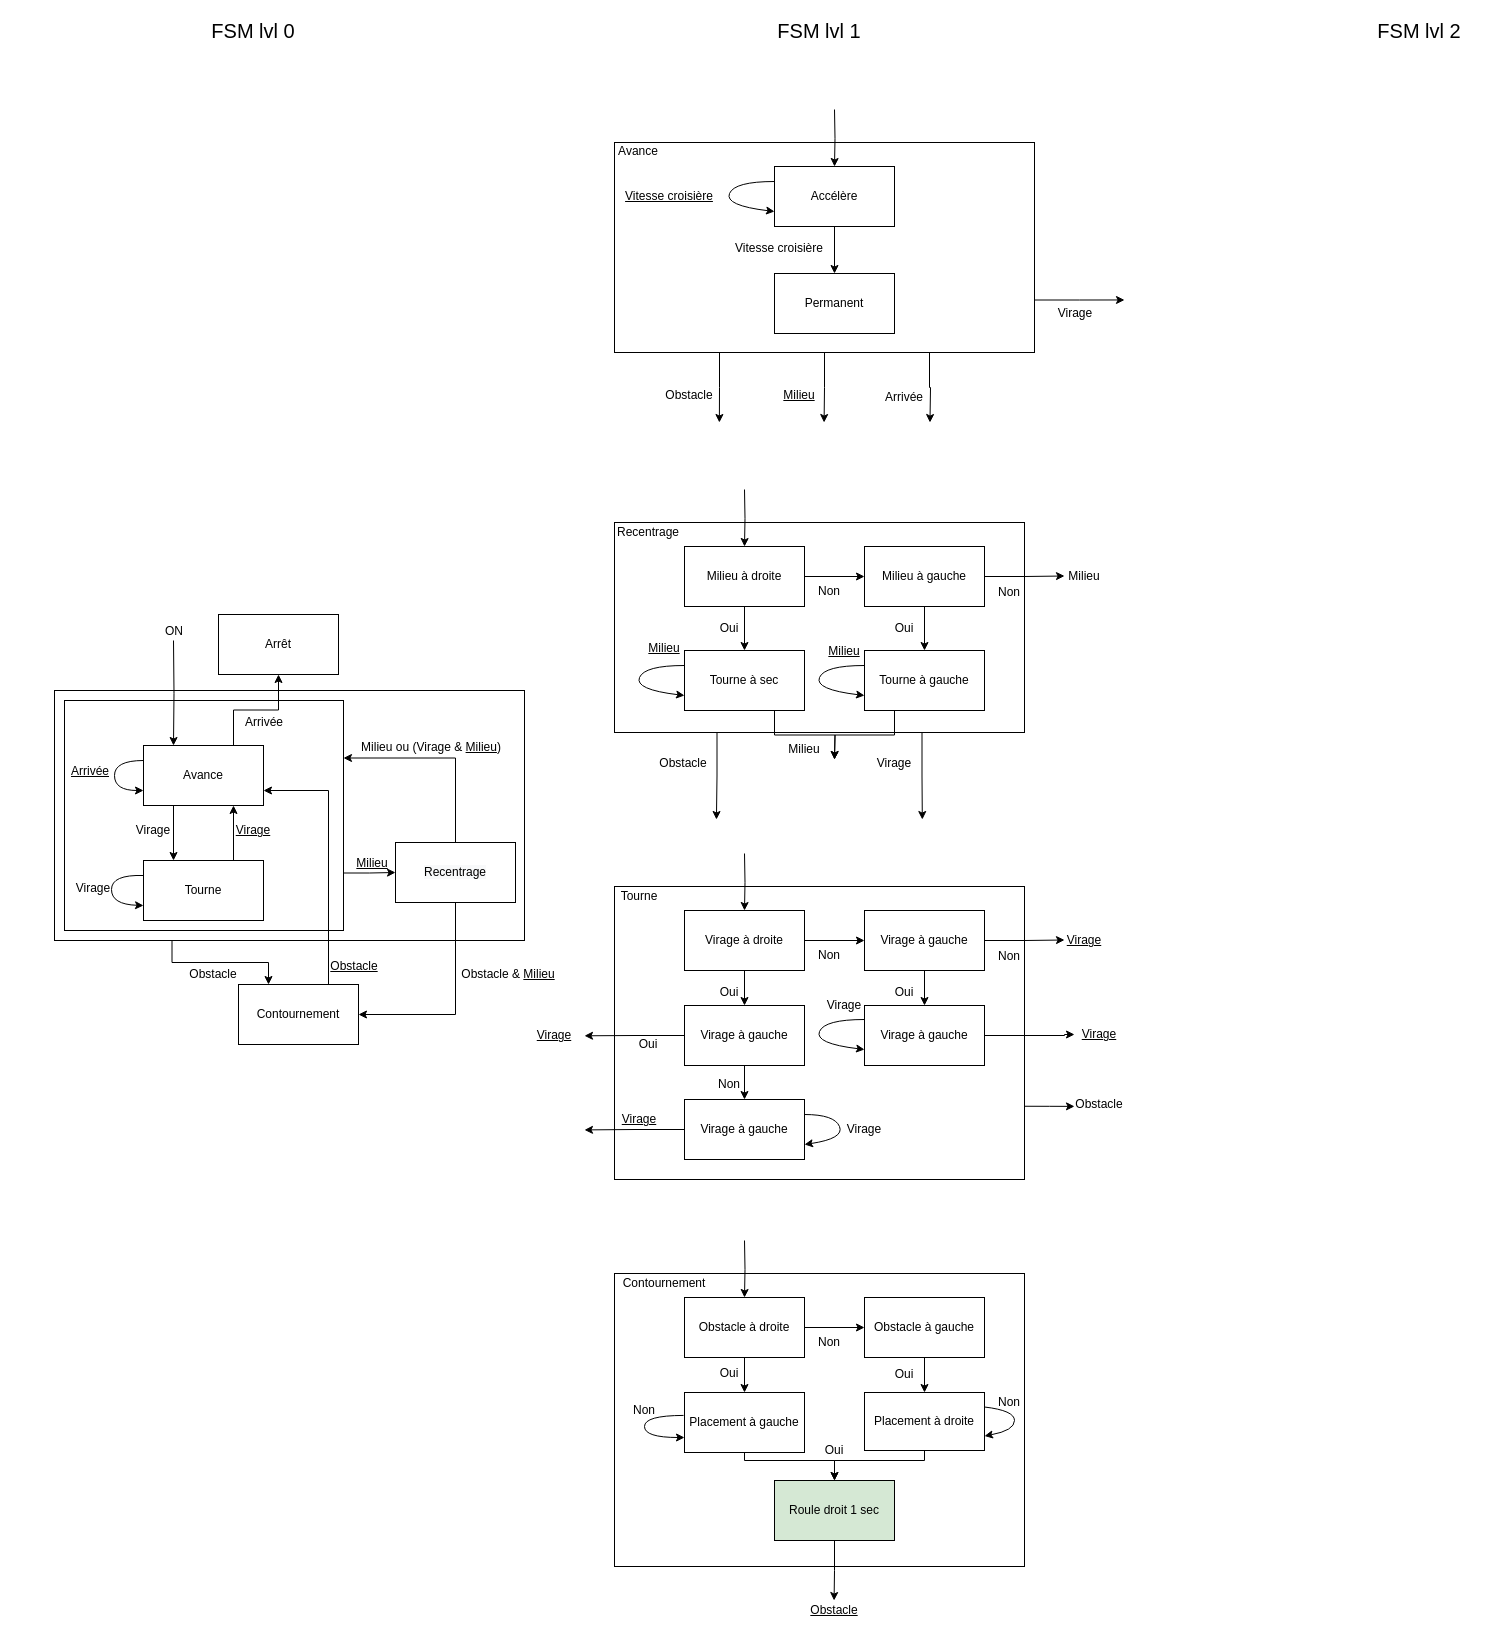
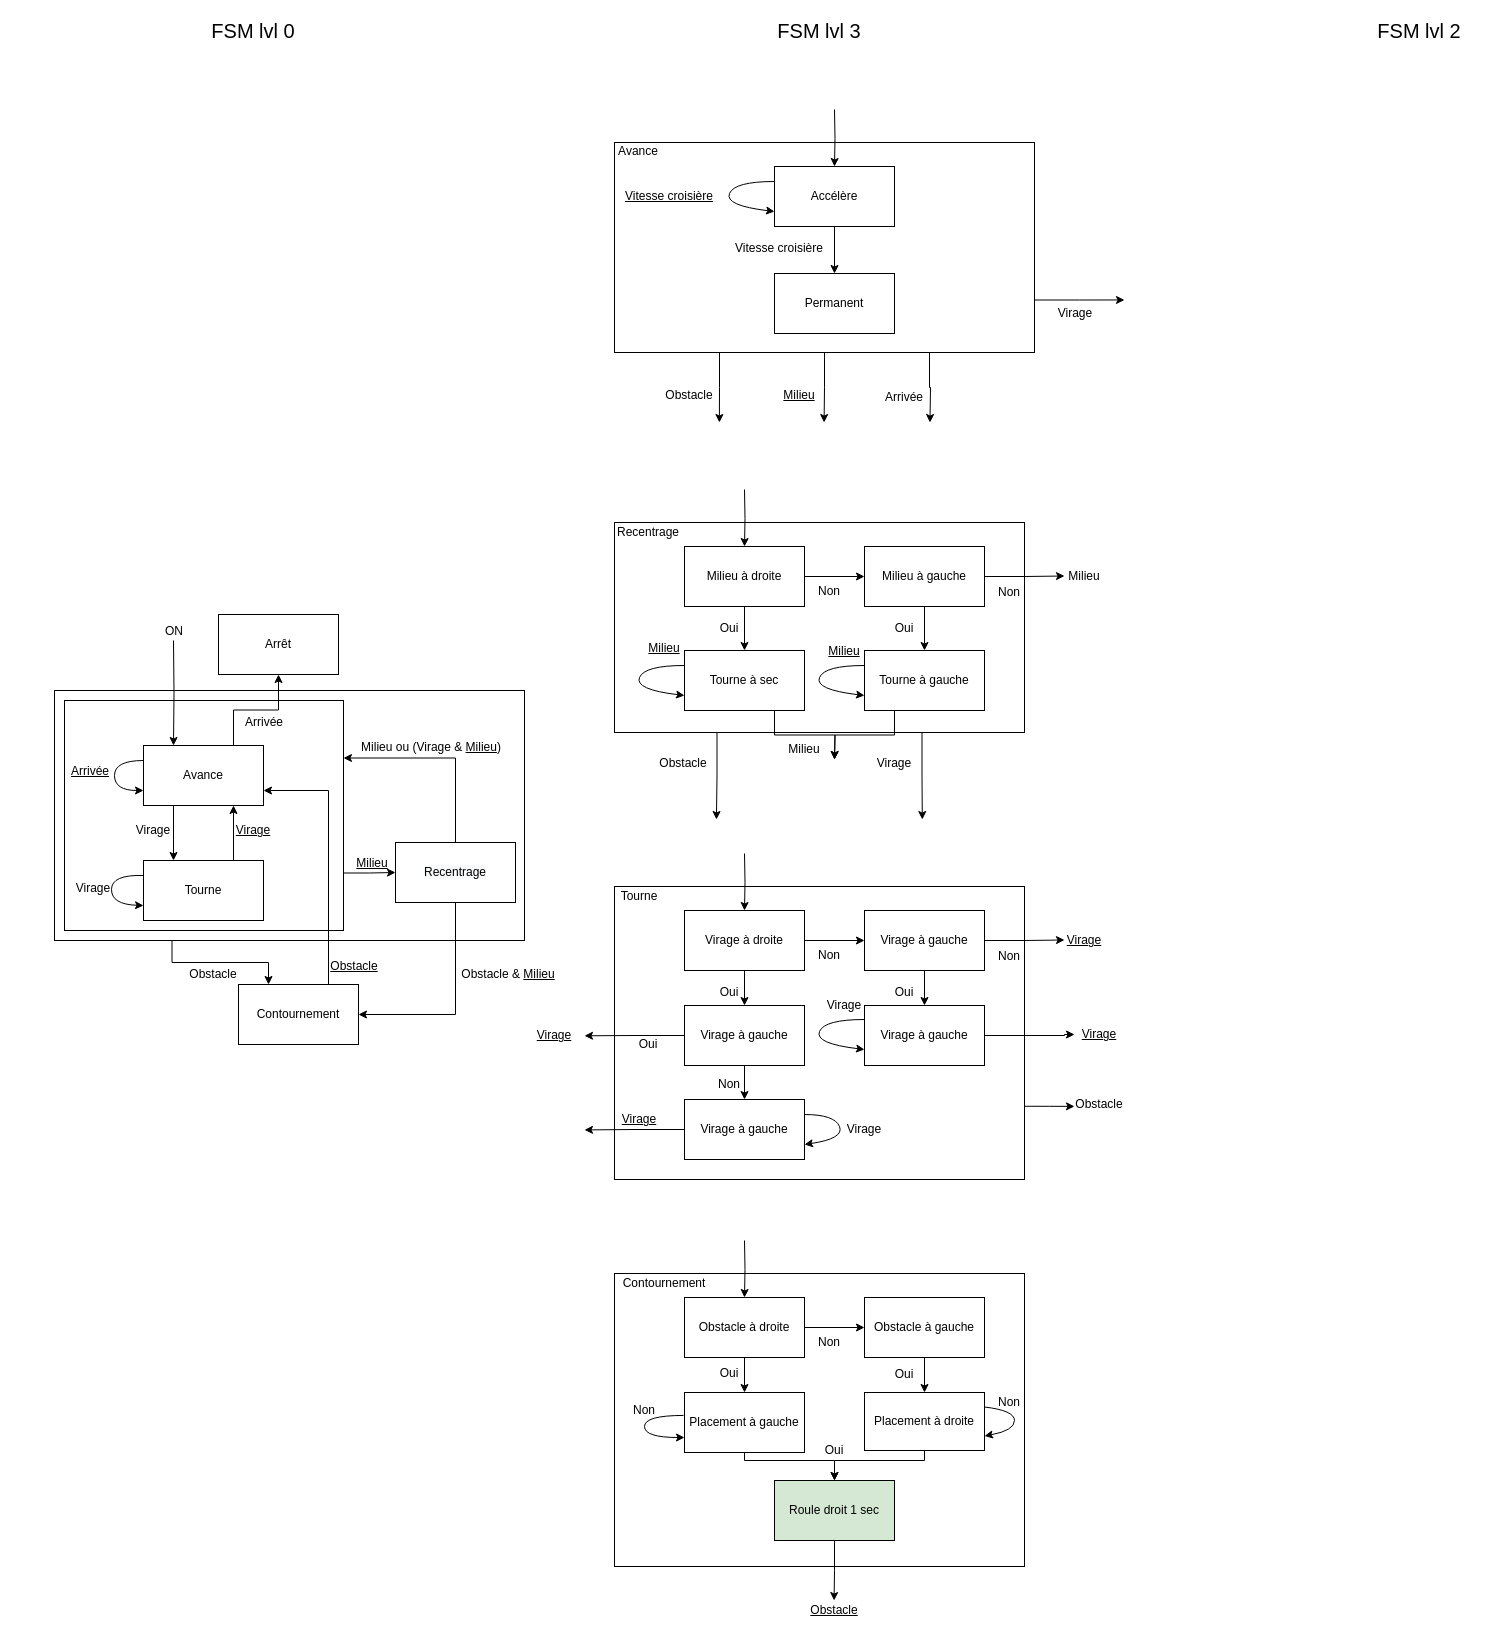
node "FSM lvl 1": label "FSM lvl 1" -> "FSM lvl 3"
